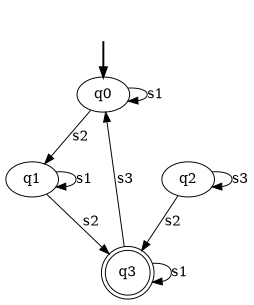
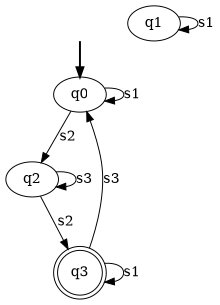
edge "q0" -> "q1": now "q0" -> "q2"
edge "q1" -> "q3": removed, label "s2"
